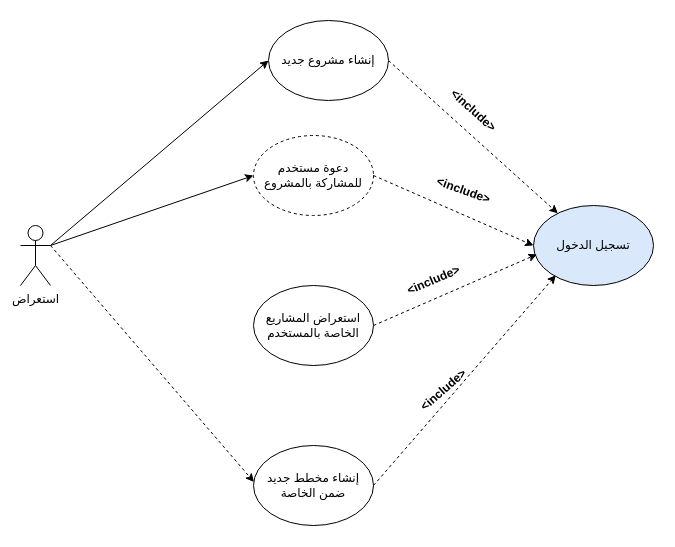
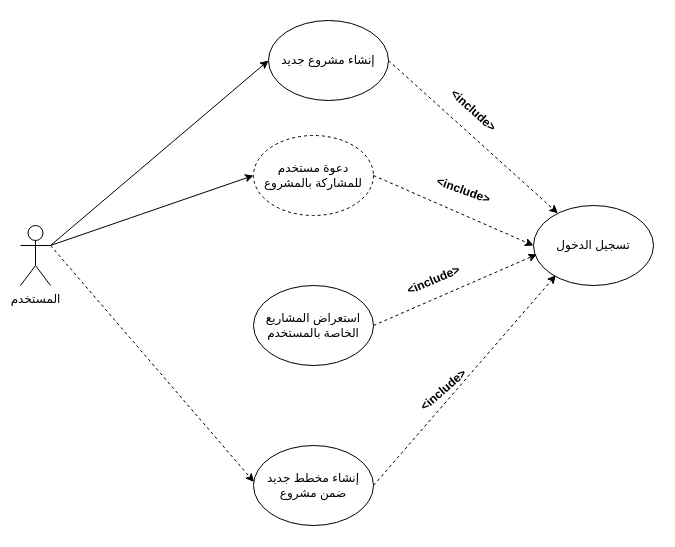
node "تسجيل الدخول": fillcolor #dae8fc -> #ffffff
node "استعراض": label "استعراض" -> "المستخدم"
node "إنشاء مخطط جديد ضمن الخاصة": label "إنشاء مخطط جديد ضمن الخاصة" -> "إنشاء مخطط جديد ضمن مشروع"
